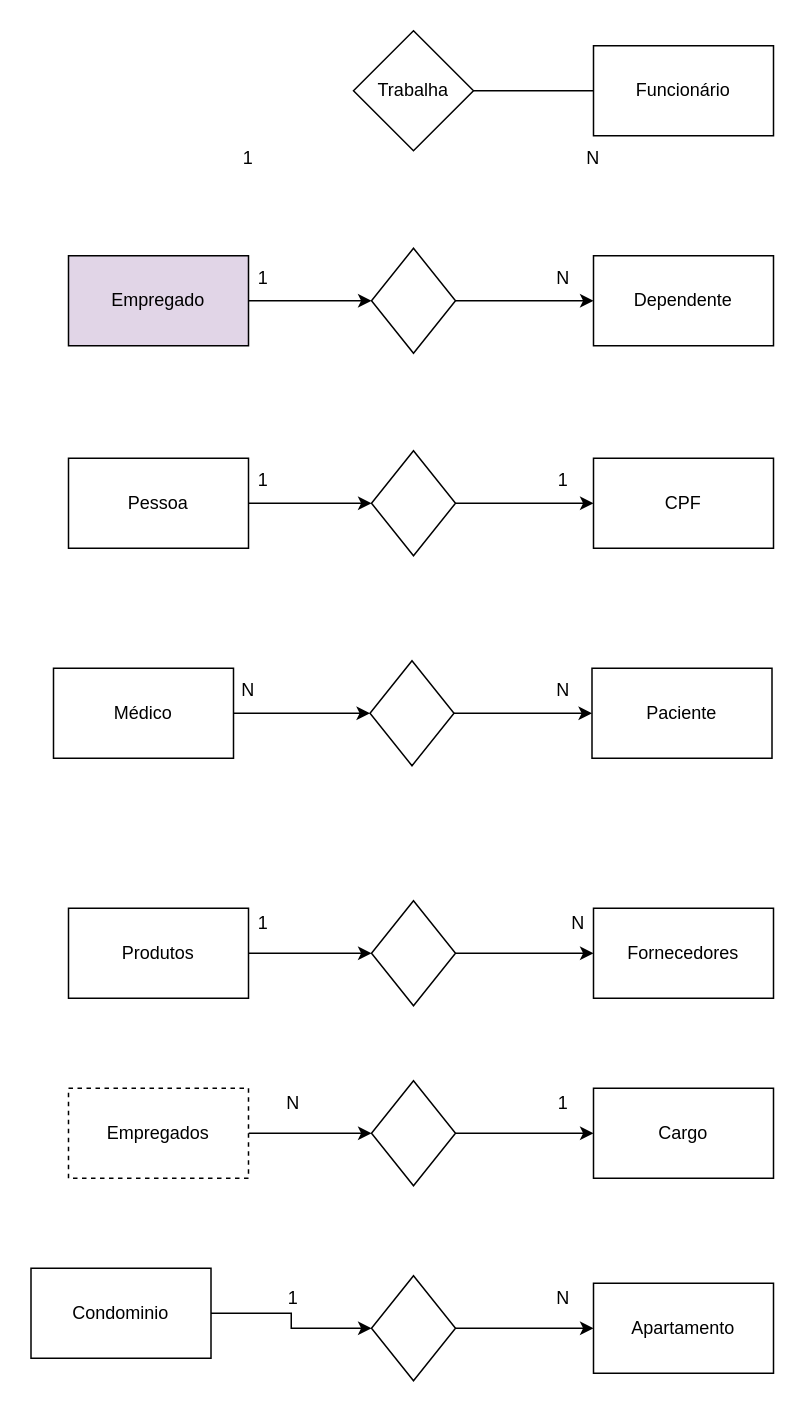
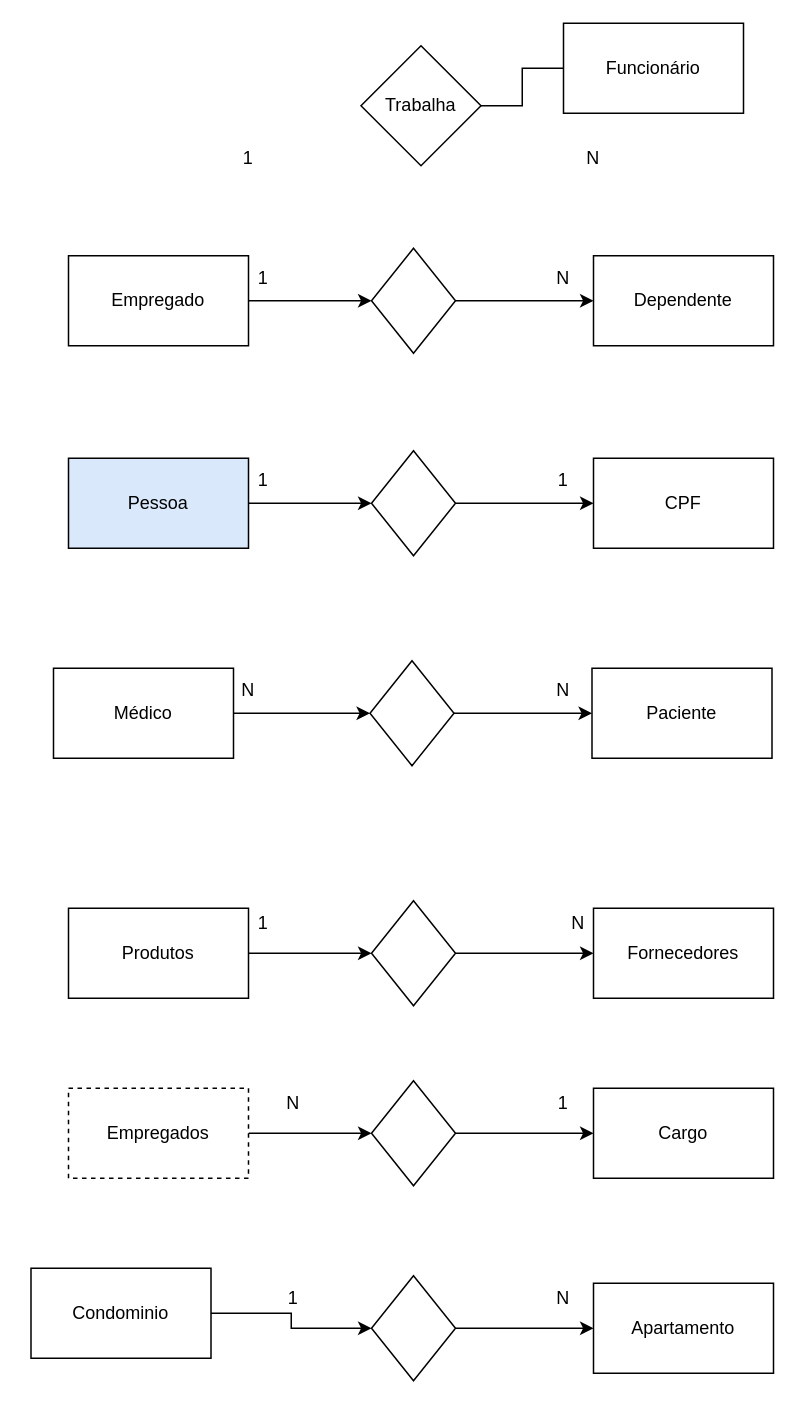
node "Trabalha": moved (413, 91) -> (421, 106)
node "Funcionário": moved (683, 91) -> (653, 68)
node "Empregado": fillcolor #e1d5e7 -> #ffffff
node "Pessoa": fillcolor #ffffff -> #dae8fc
